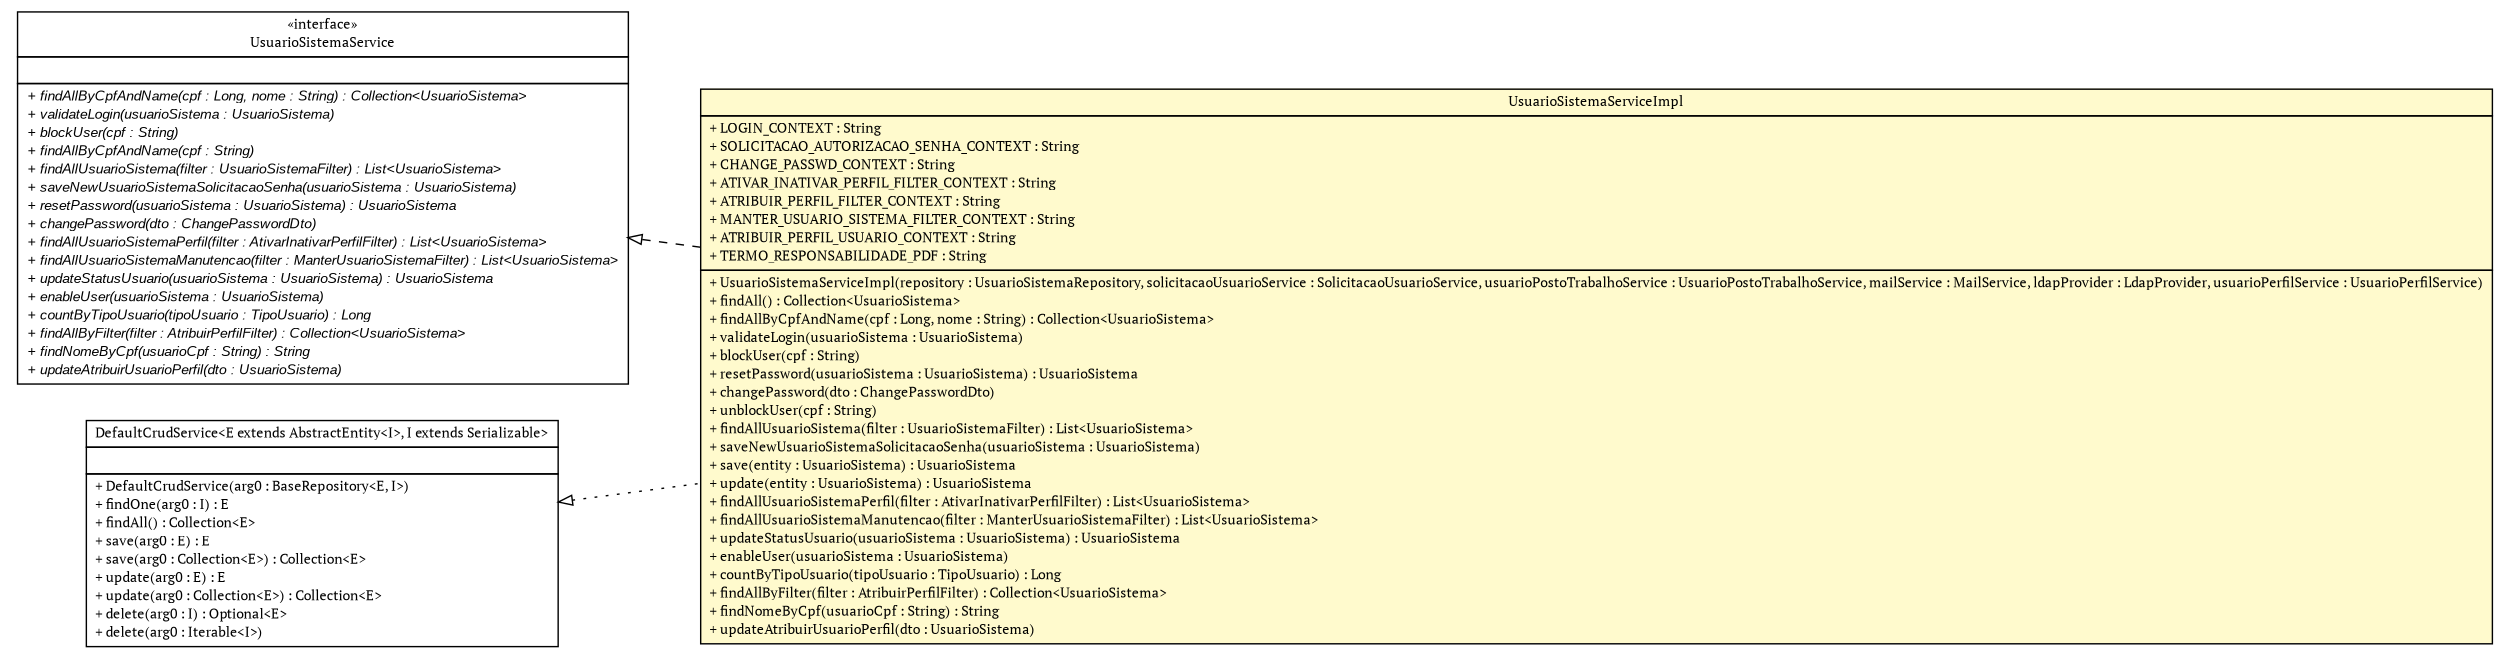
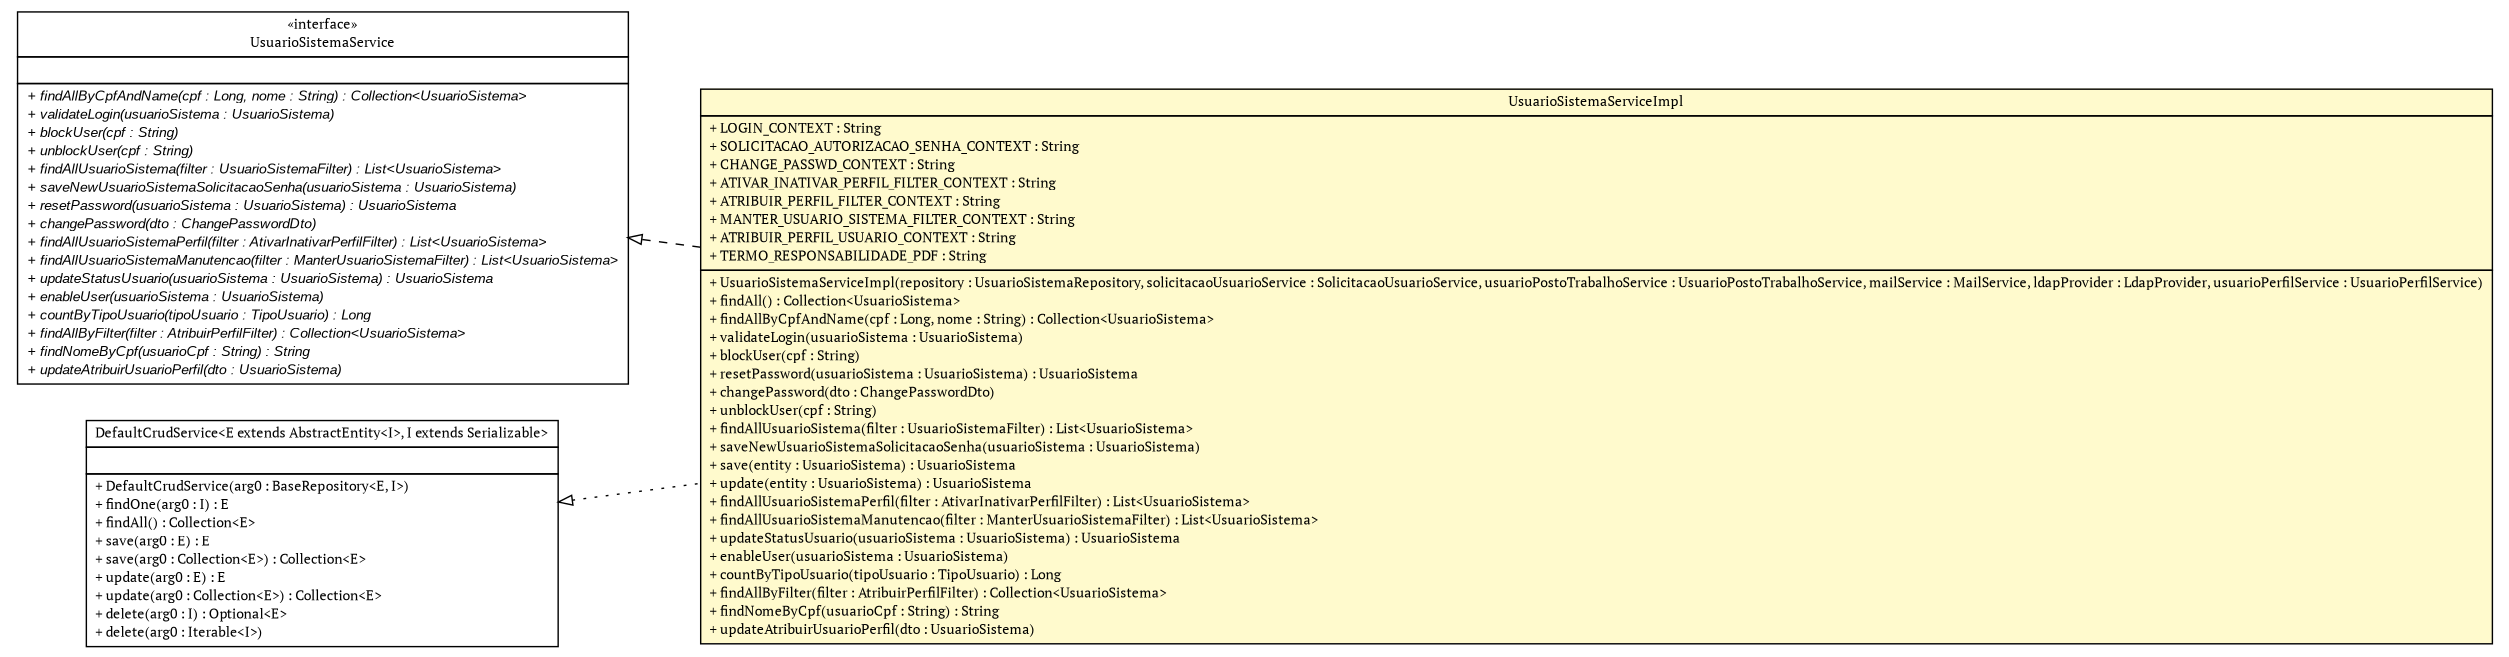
node "UsuarioSistemaService": text "+ findAllByCpfAndName(cpf : String)" -> "+ unblockUser(cpf : String)"
